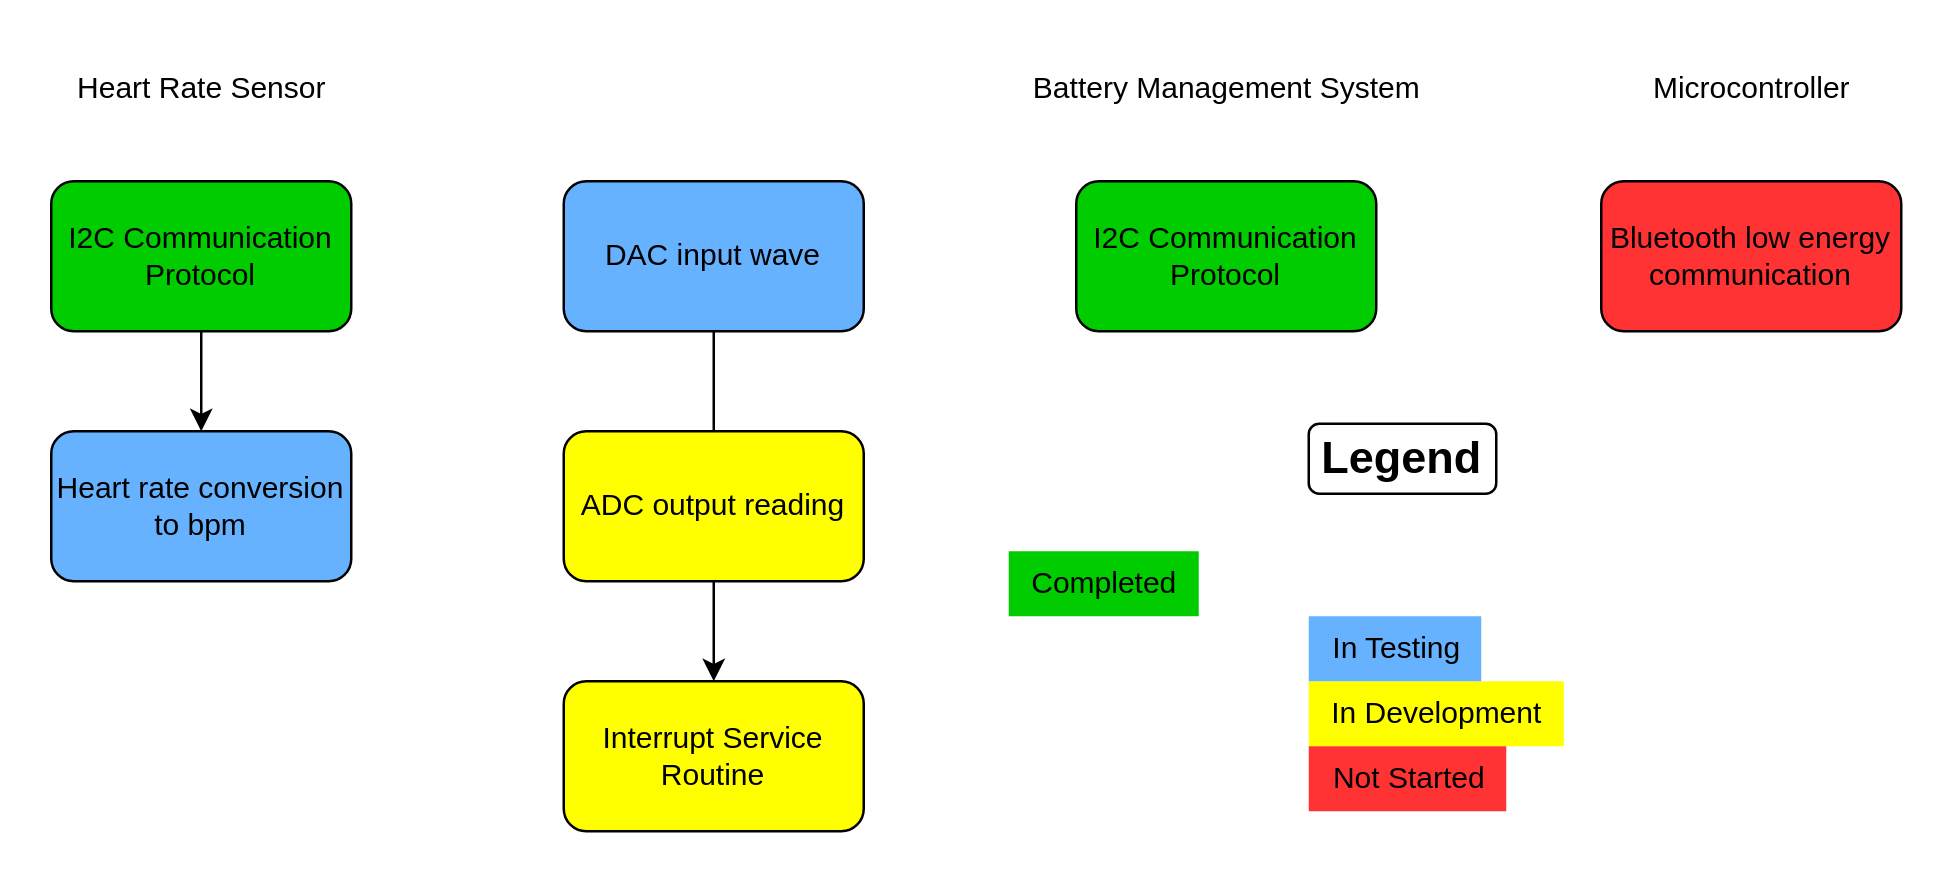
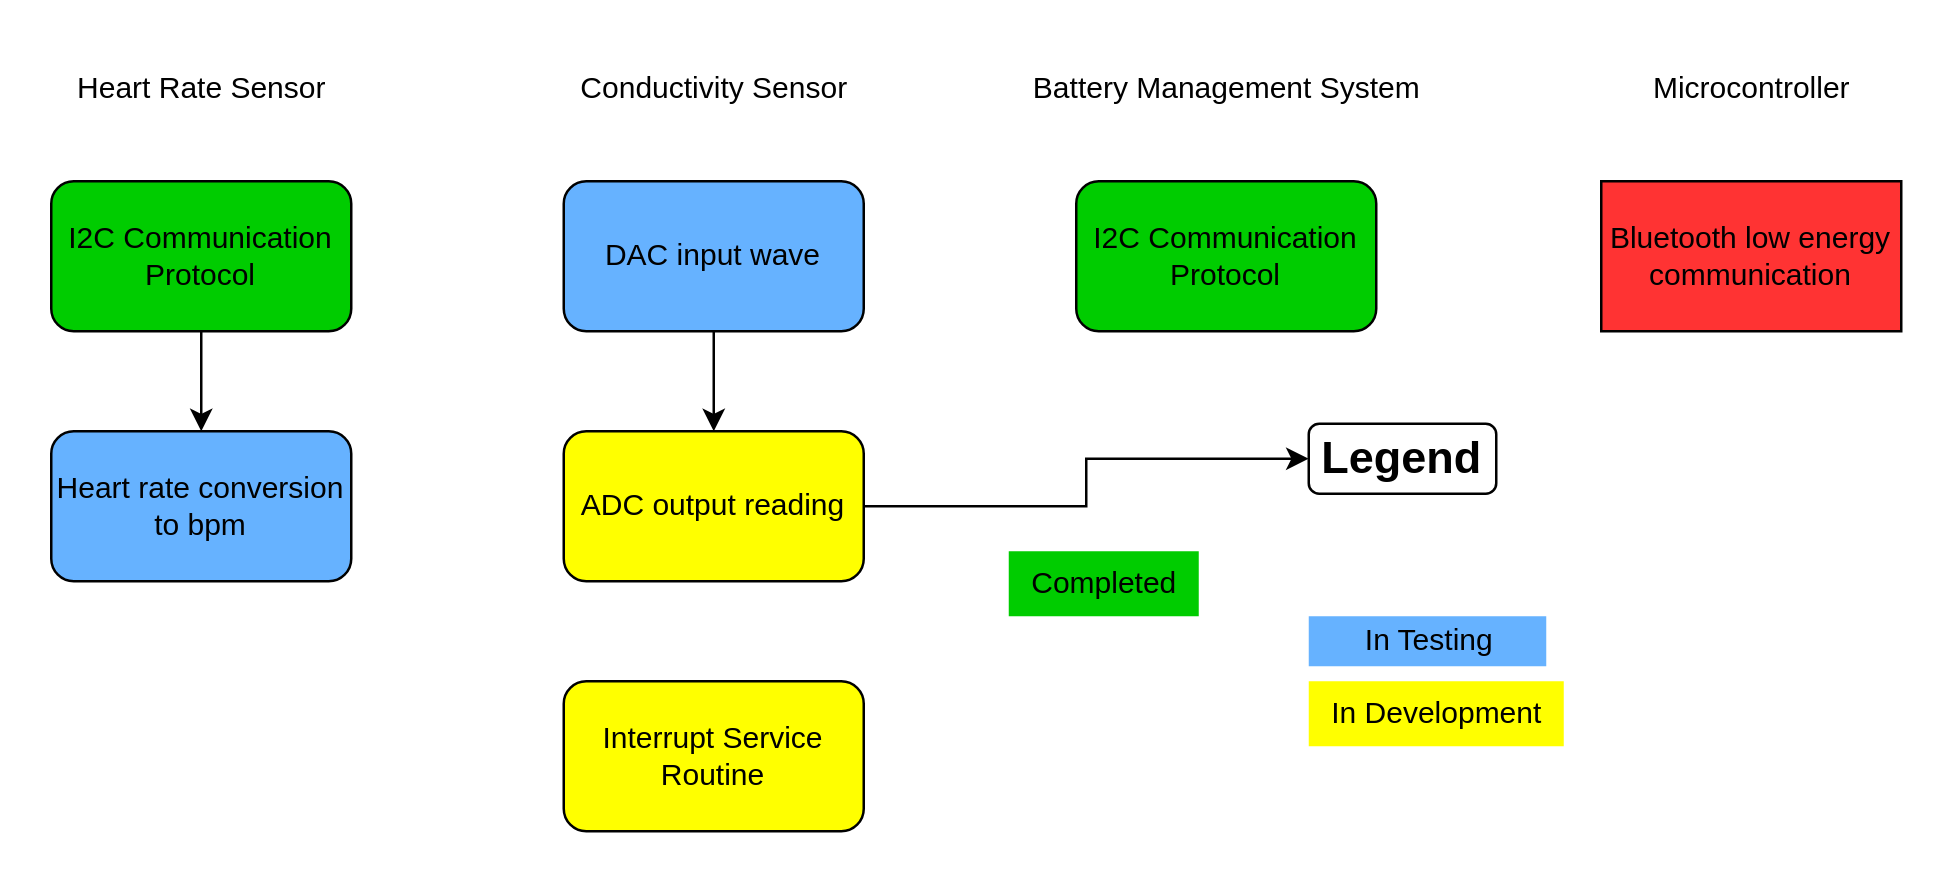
node "Conductivity Sensor": added
node "Bluetooth low energy communication": shape rounded rectangle -> rectangle
edge "DAC input wave" -- "ADC output reading": arrowhead none -> classic
edge "ADC output reading" -> "Interrupt Service Routine": now "ADC output reading" -> "Legend"
node "In Testing": size 173x65 -> 238x50
node "Not Started": removed
